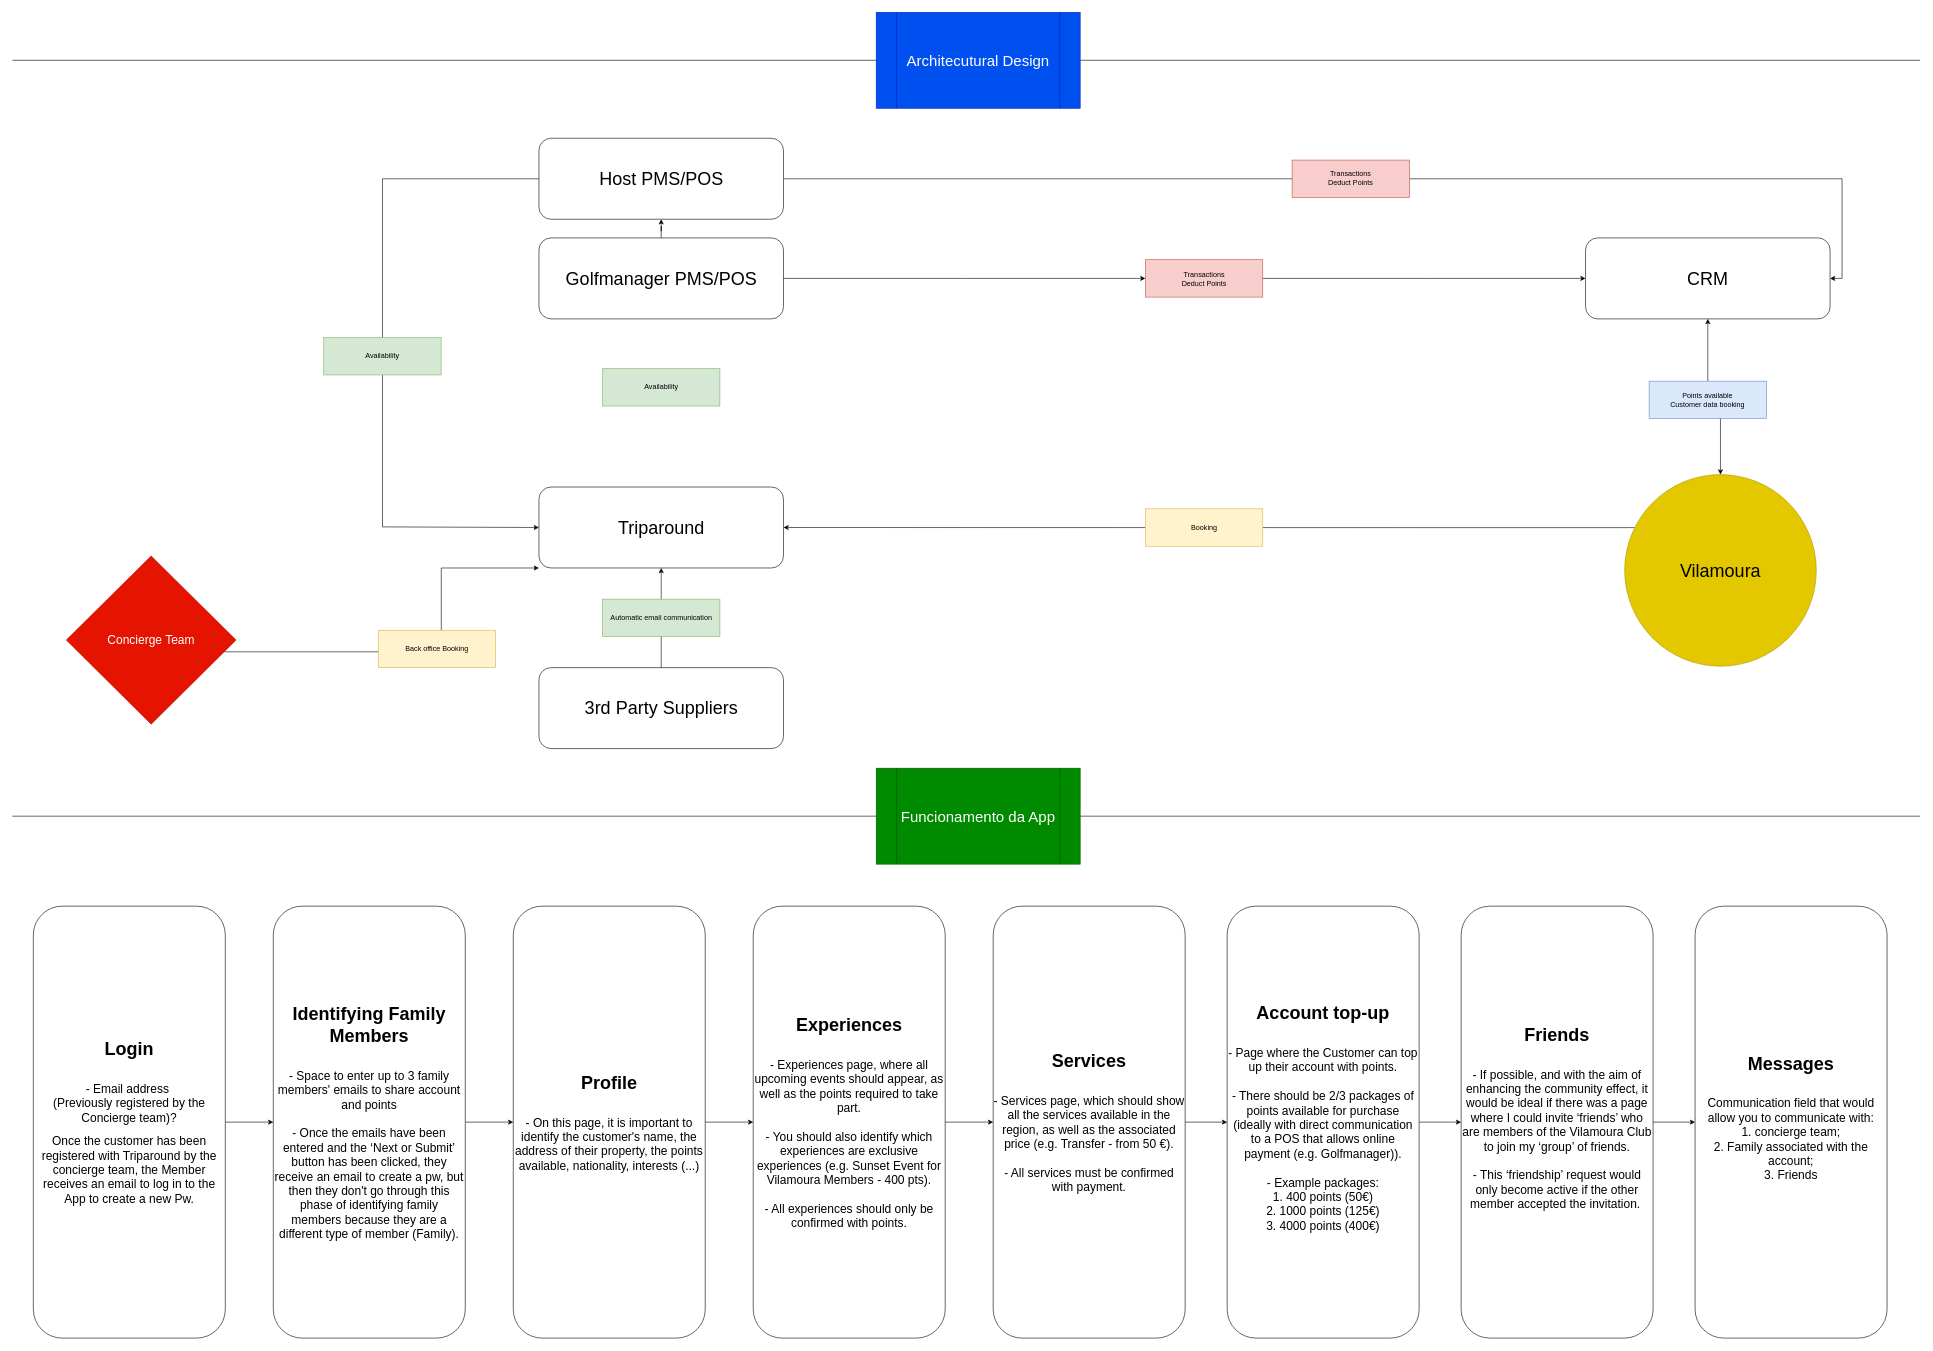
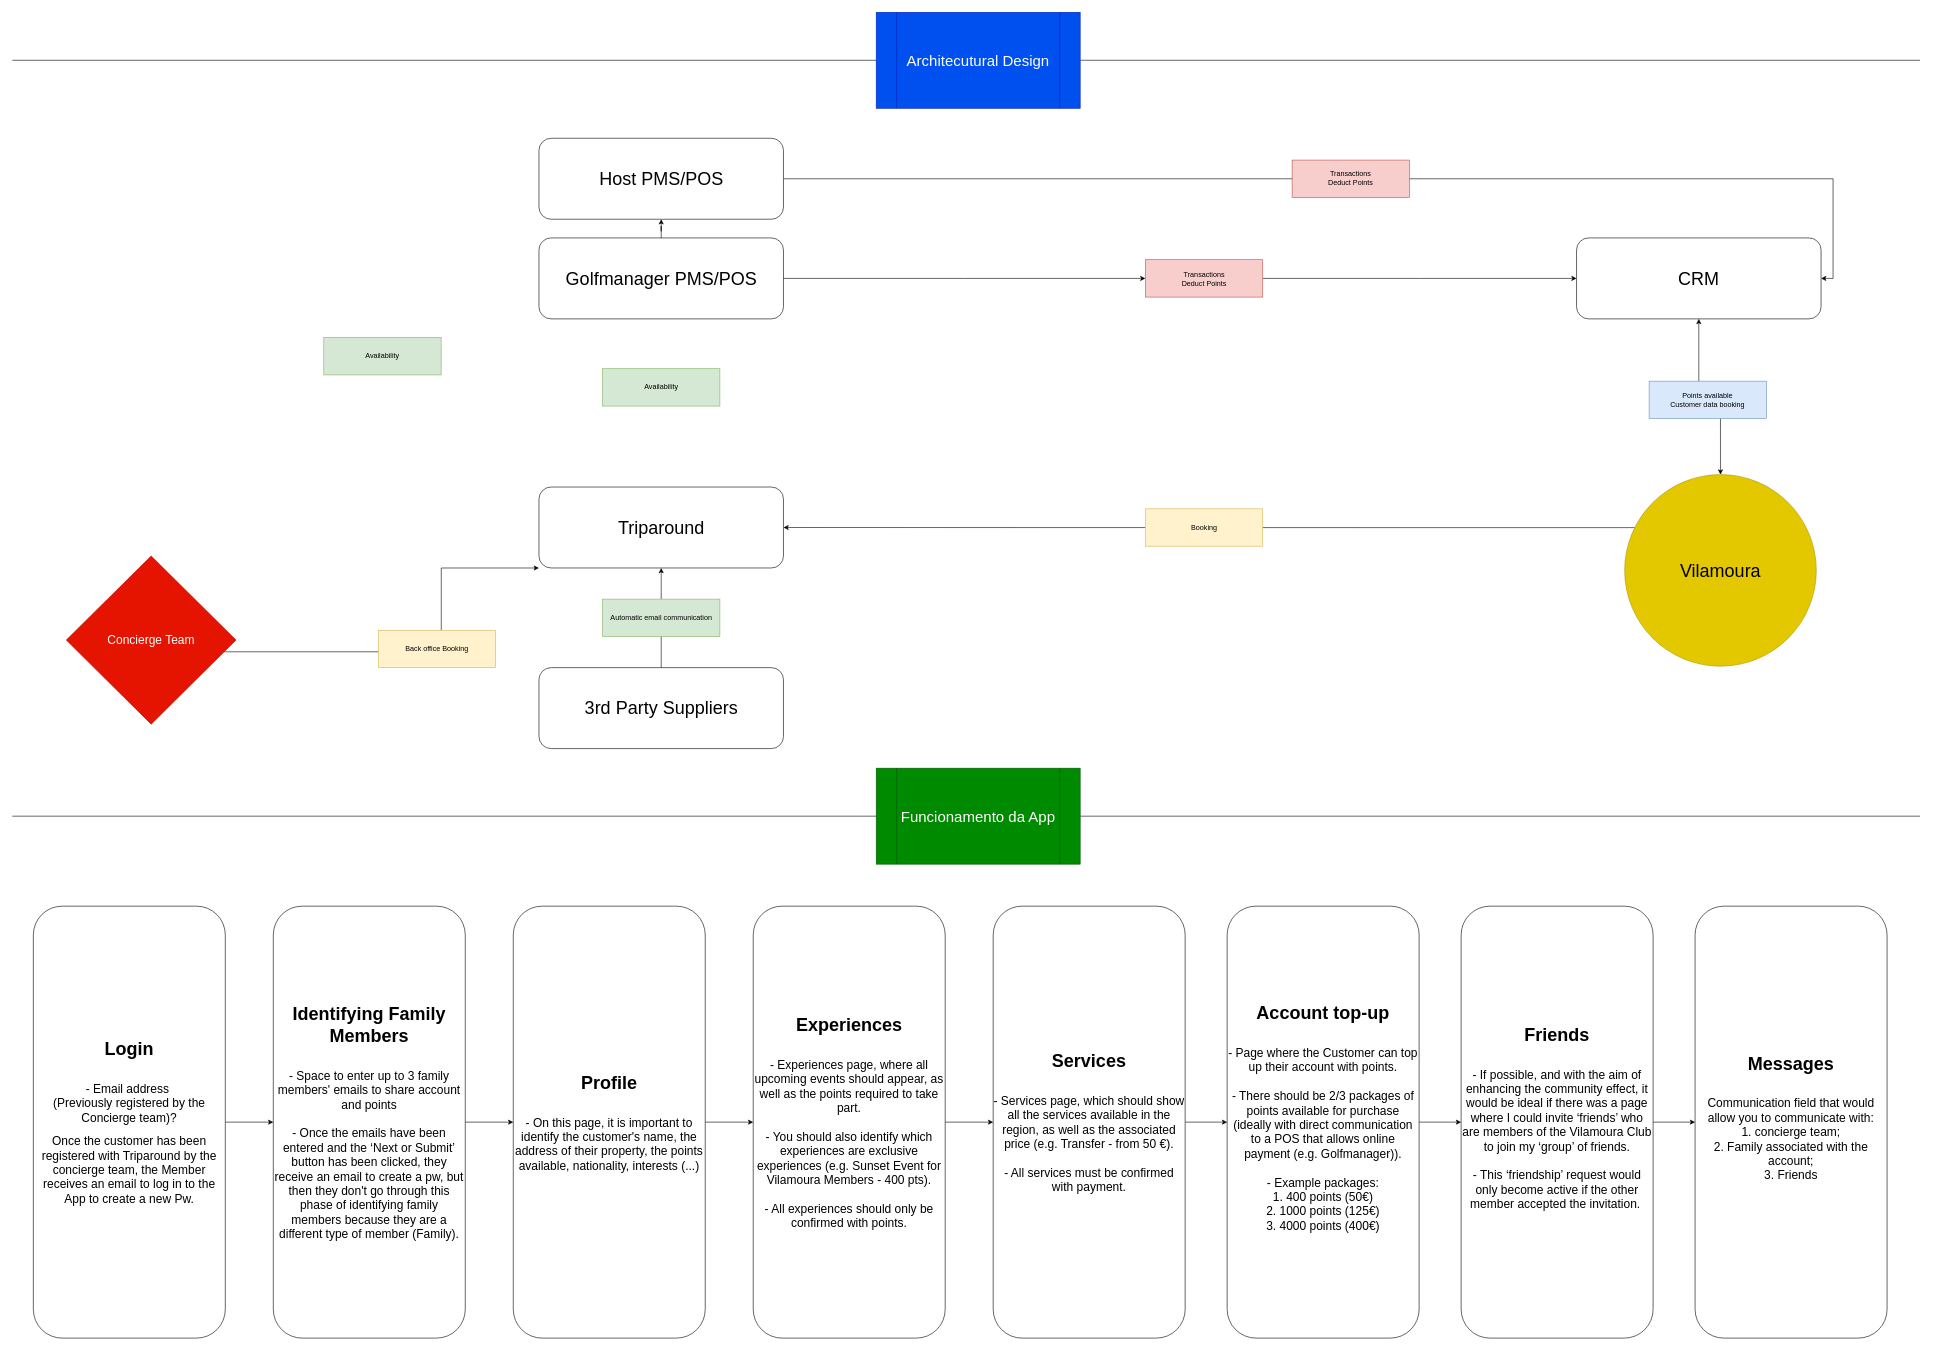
edge "Host PMS/POS" -> "Triparound": removed
node "CRM": moved (1708, 278) -> (1699, 278)
